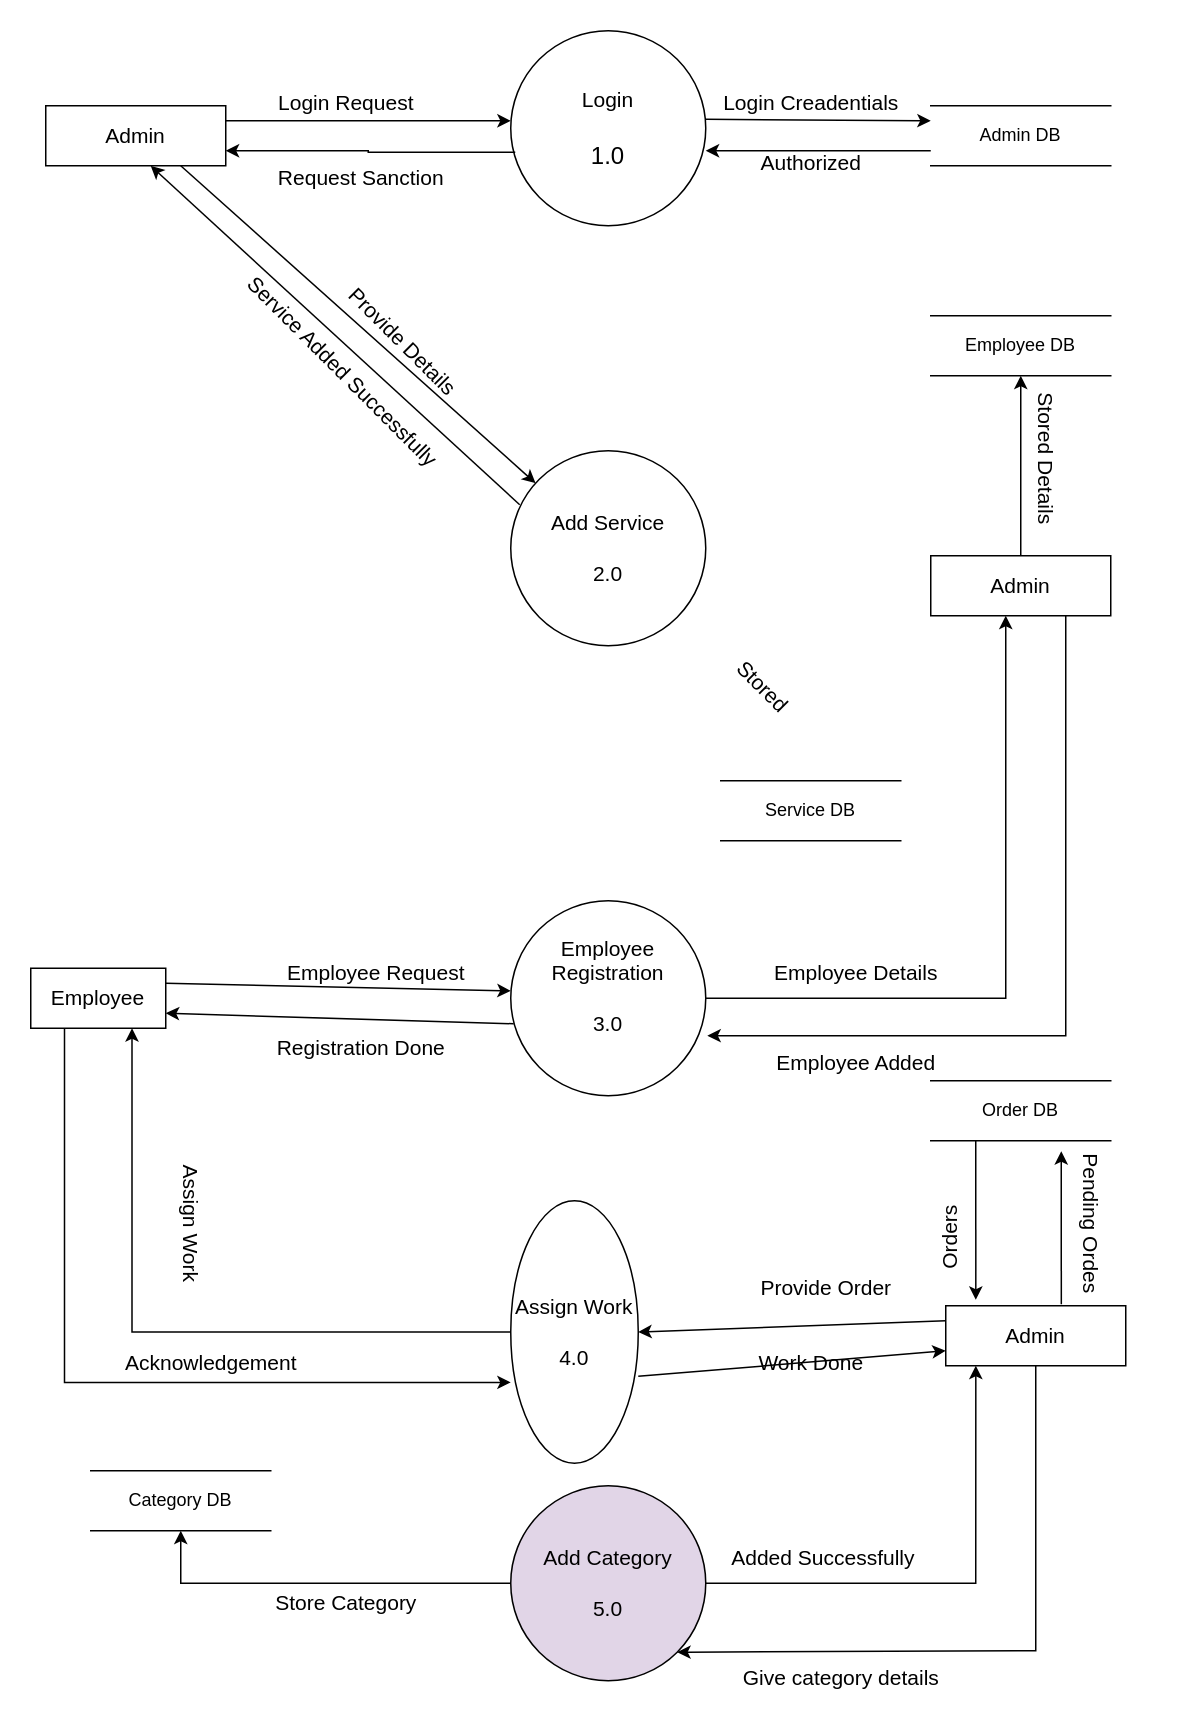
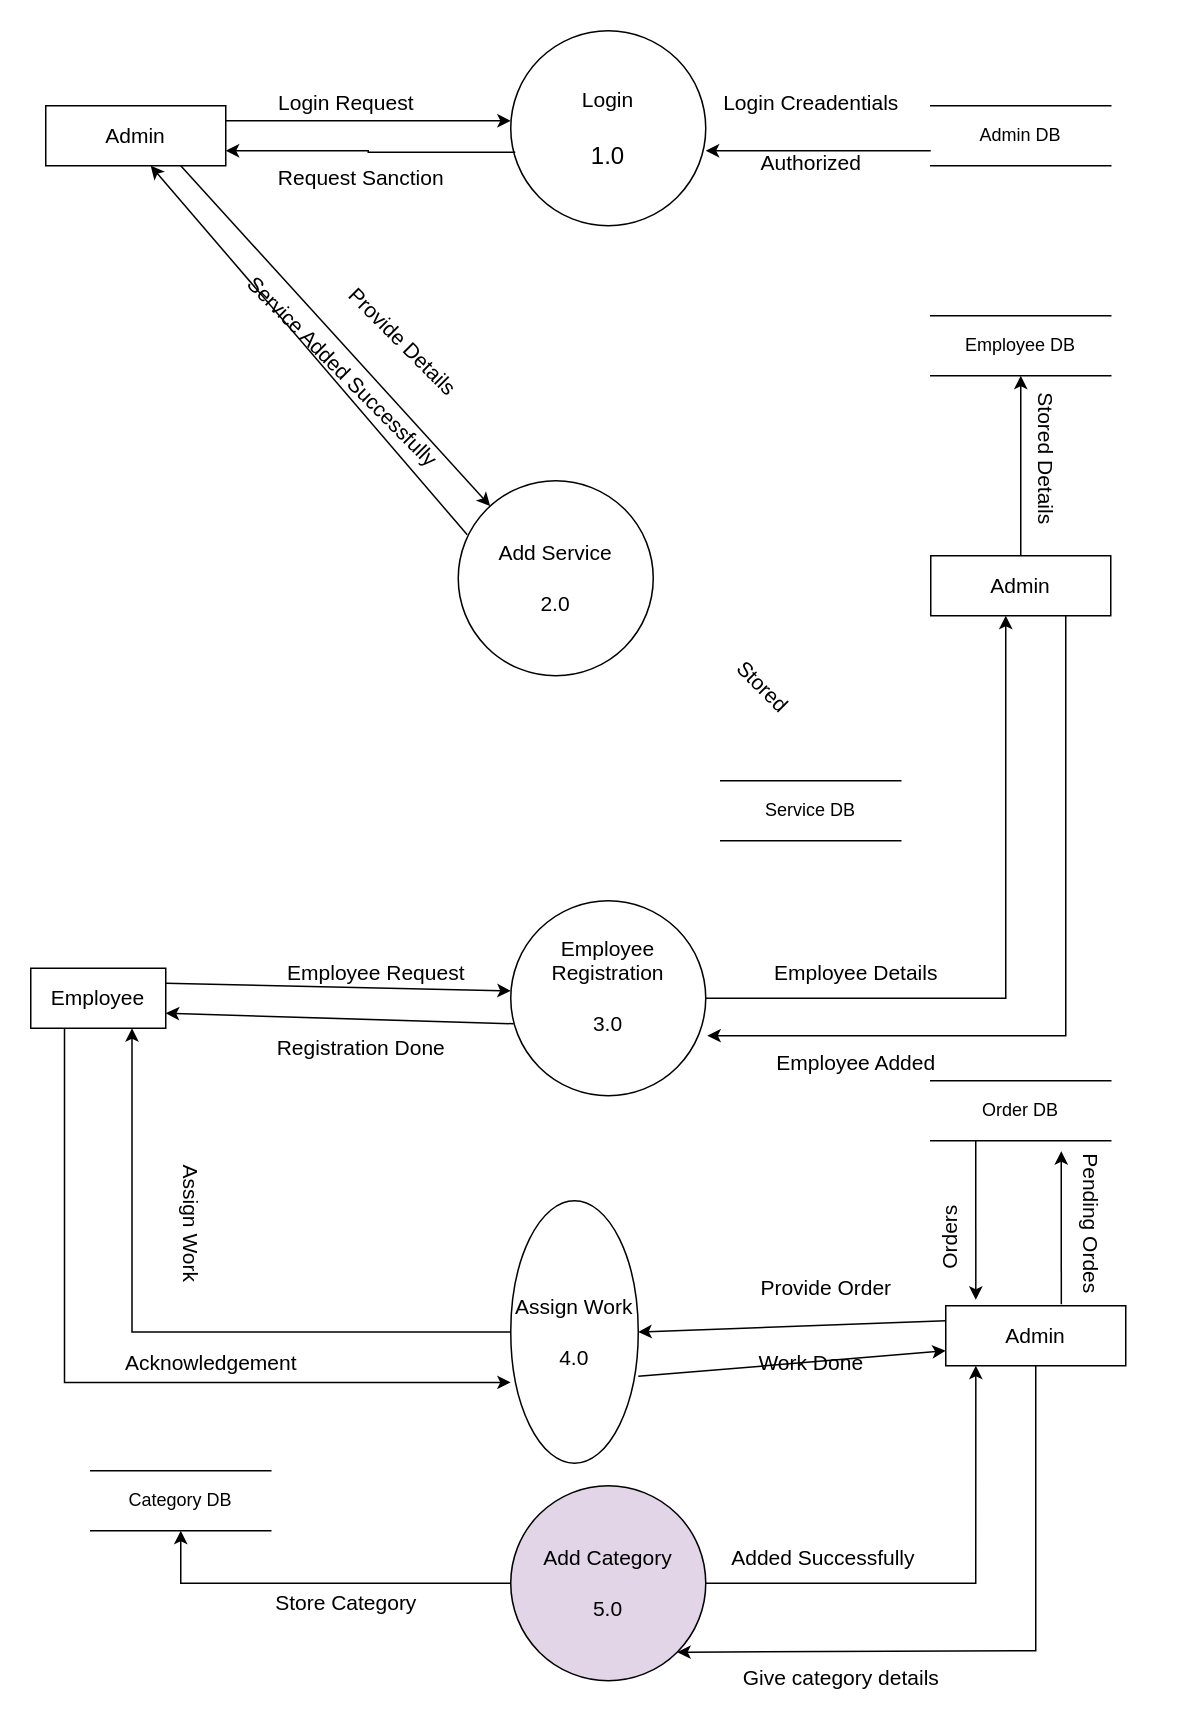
edge "Login 1.0" -> "Admin DB": removed
node "Add Service 2.0": moved (608, 548) -> (556, 578)
